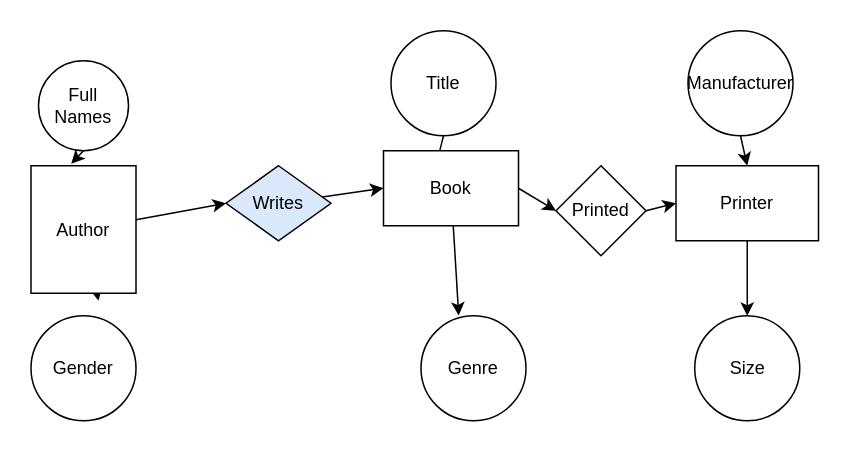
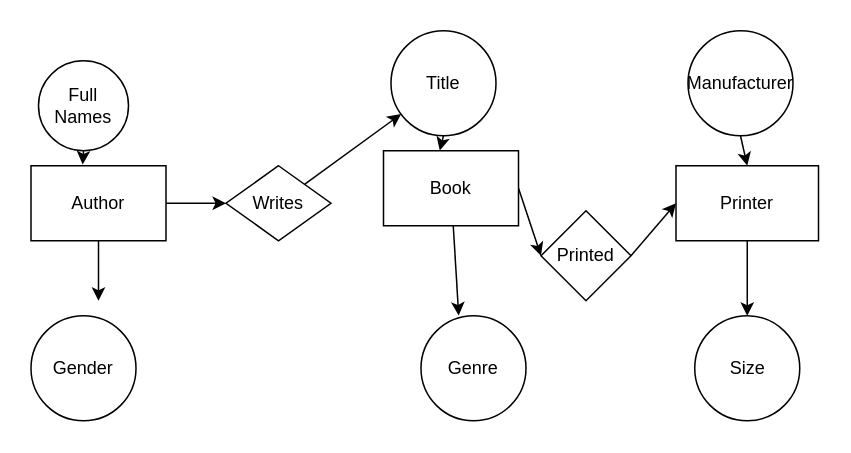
edge "Title" -- "Book": arrowhead none -> classic
edge "Writes" -> "Book": now "Writes" -> "Title"
node "Writes": fillcolor #dae8fc -> #ffffff
node "Printed": moved (601, 211) -> (586, 256)
node "Author": size 105x128 -> 135x75
